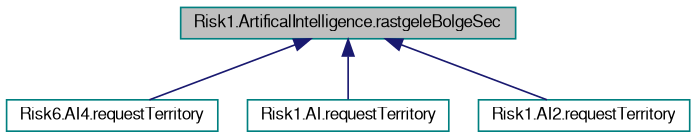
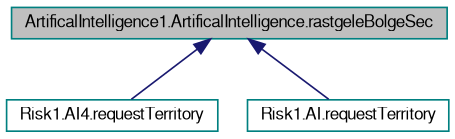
node "Risk1.ArtificalIntelligence.rastgeleBolgeSec": label "Risk1.ArtificalIntelligence.rastgeleBolgeSec" -> "ArtificalIntelligence1.ArtificalIntelligence.rastgeleBolgeSec"
node "Risk6.AI4.requestTerritory": label "Risk6.AI4.requestTerritory" -> "Risk1.AI4.requestTerritory"
node "Risk1.AI2.requestTerritory": removed
